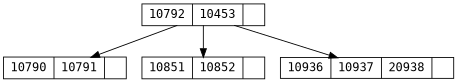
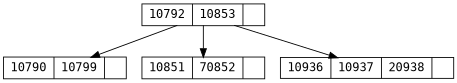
node "10792": text "10453" -> "10853"
node "10790": text "10791" -> "10799"
node "10851": text "10852" -> "70852"
